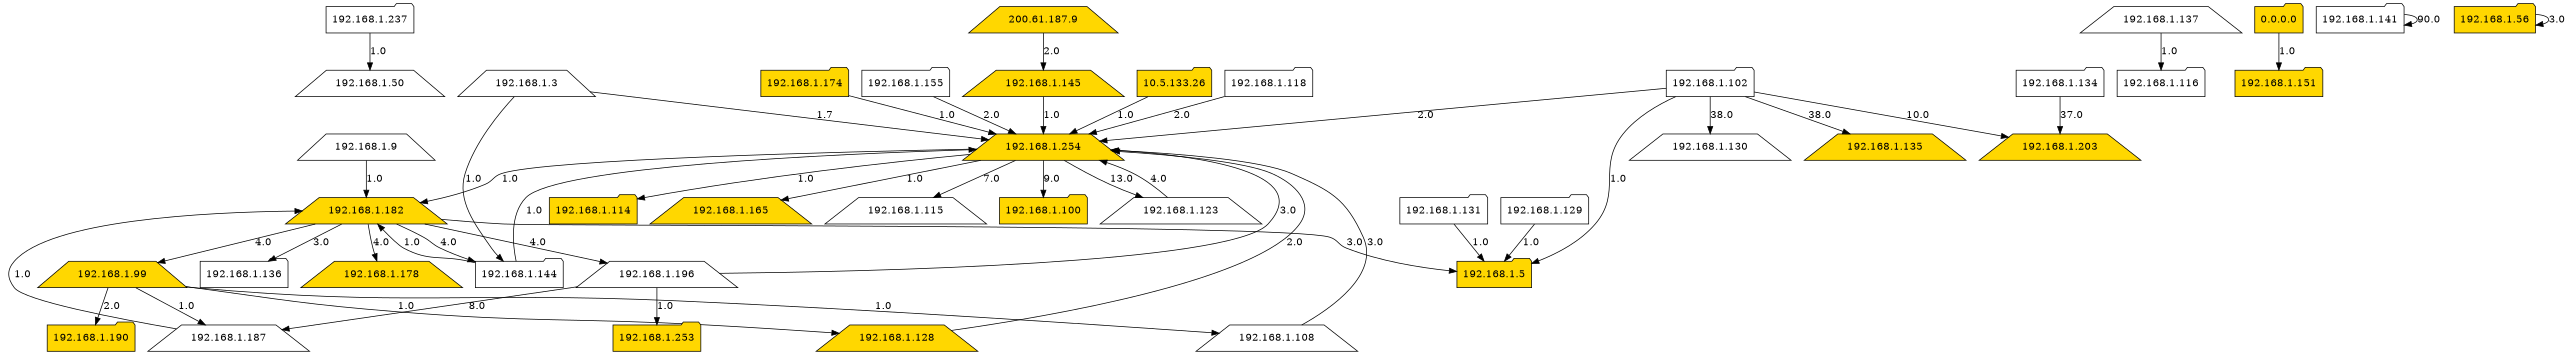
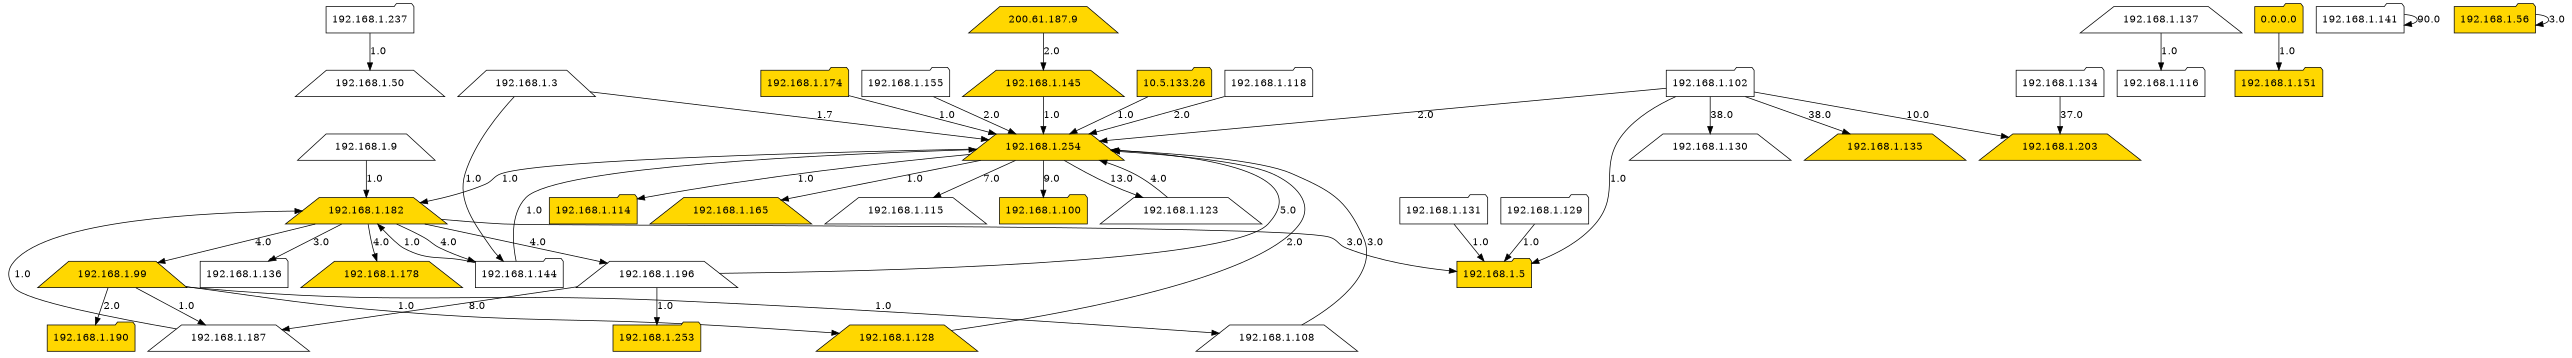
edge "192.168.1.196" -> "192.168.1.254": label "3.0" -> "5.0"
